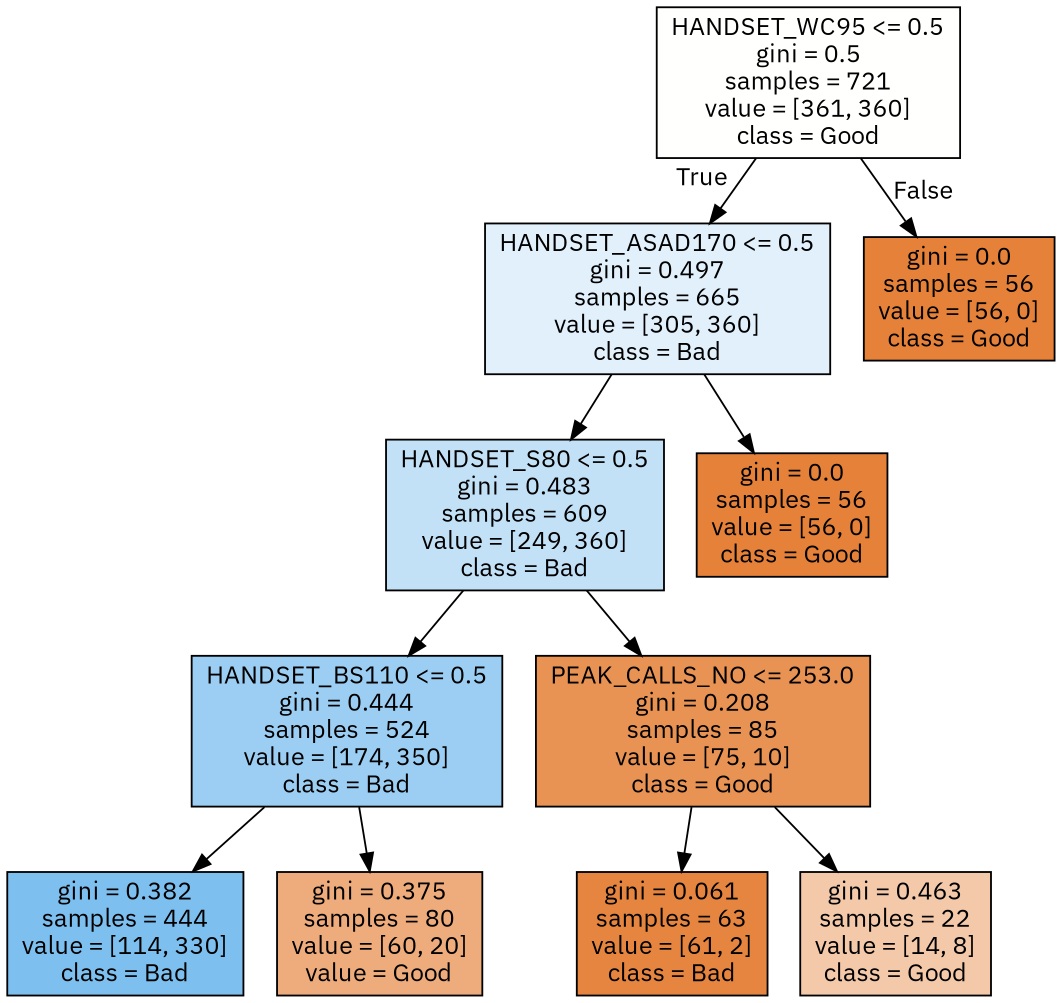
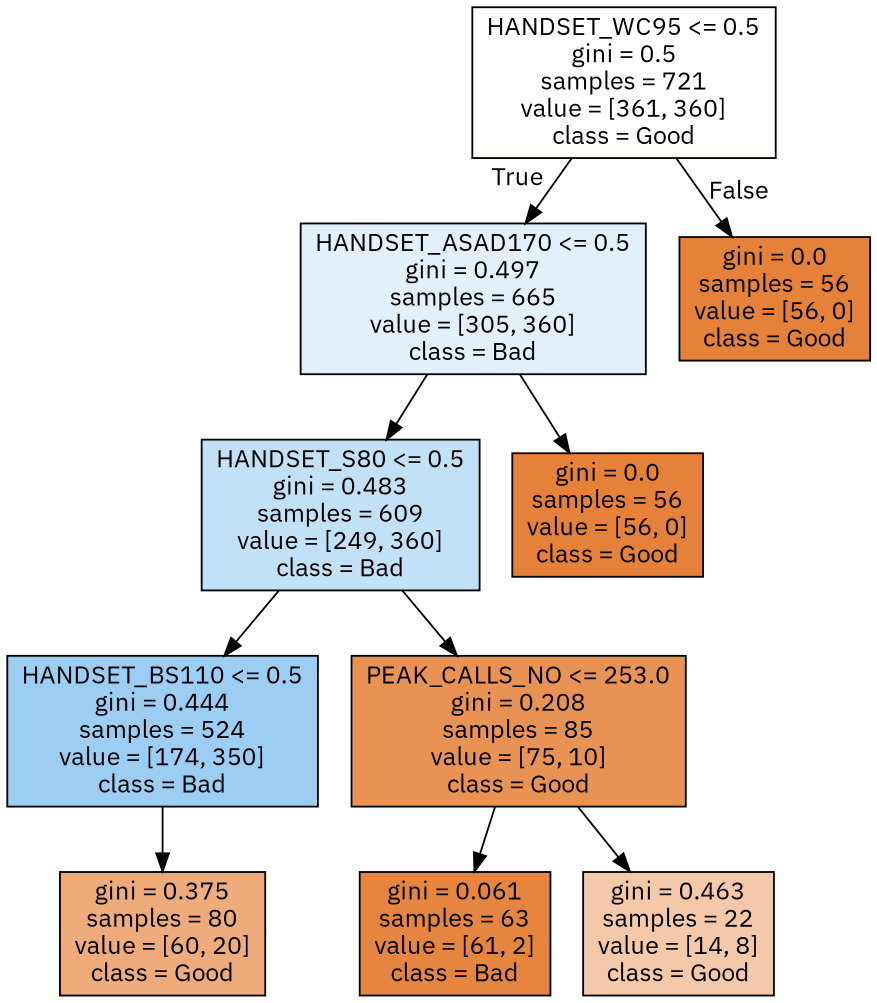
node "gini = 0.382 samples = 444 value = [114, 330] class = Bad": removed
node "gini = 0.375 samples = 80 value = [60, 20] value = Good": label "gini = 0.375 samples = 80 value = [60, 20] value = Good" -> "gini = 0.375 samples = 80 value = [60, 20] class = Good"
